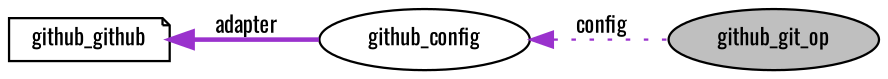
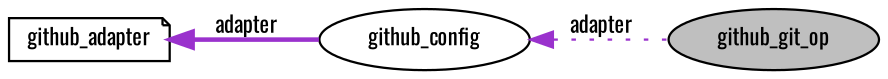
edge "github_git_op" -> "github_config": label " config" -> " adapter"
node "github_github": label "github_github" -> "github_adapter"
